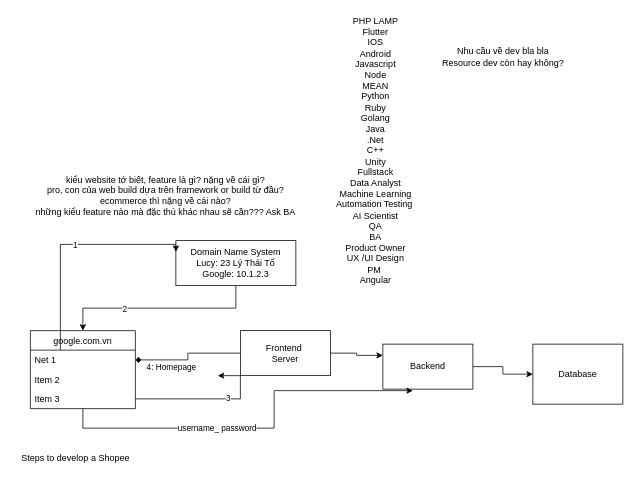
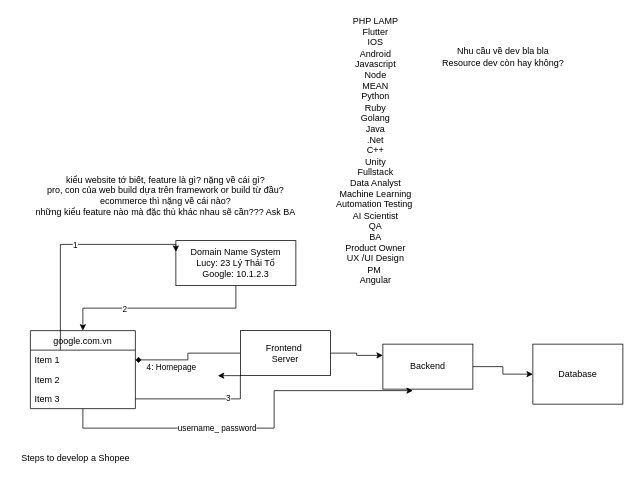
node "Net 1": label "Net 1" -> "Item 1"
